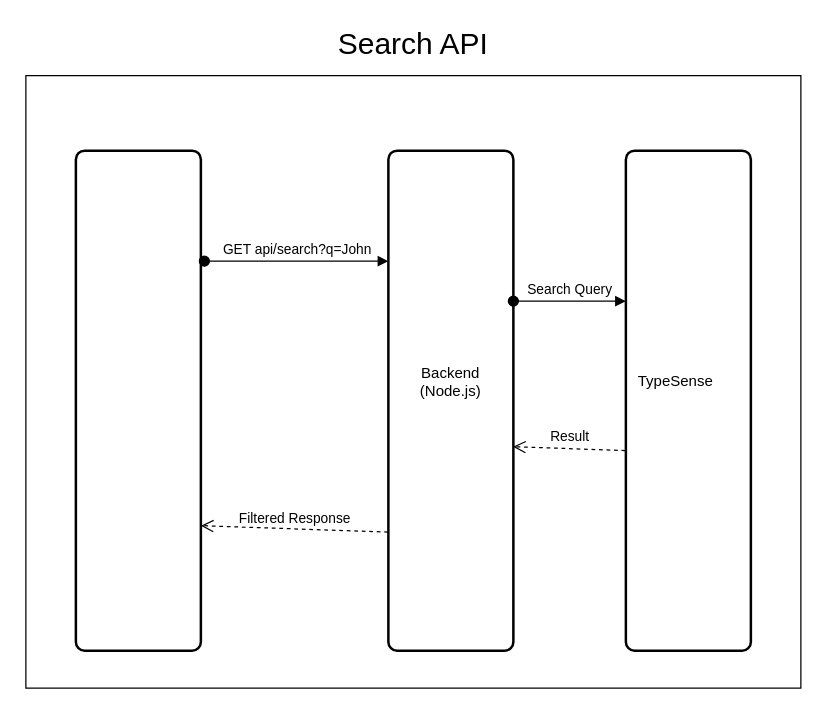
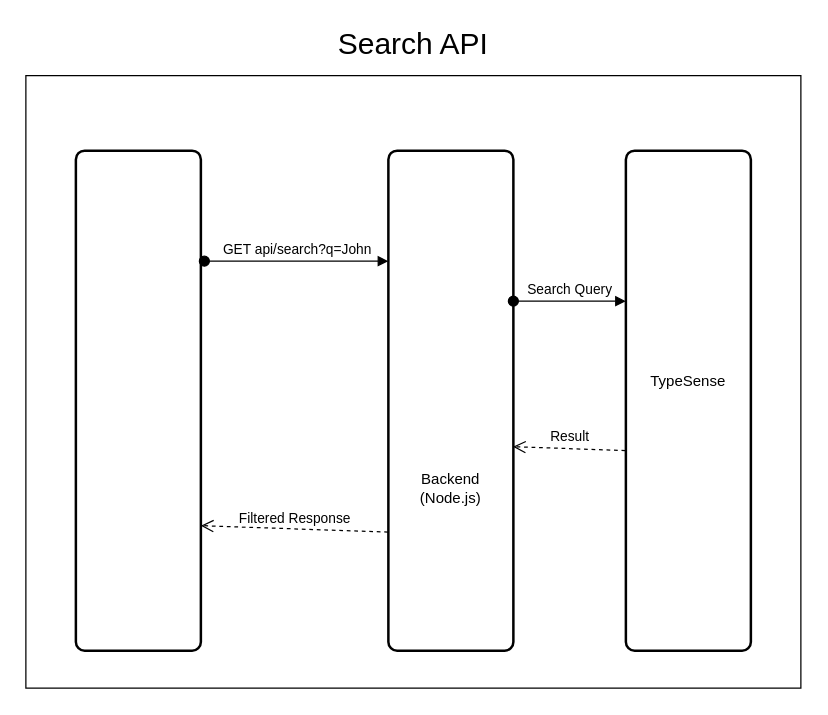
node "Backend (Node.js)": moved (451, 382) -> (451, 488)
node "TypeSense": moved (676, 382) -> (688, 382)
